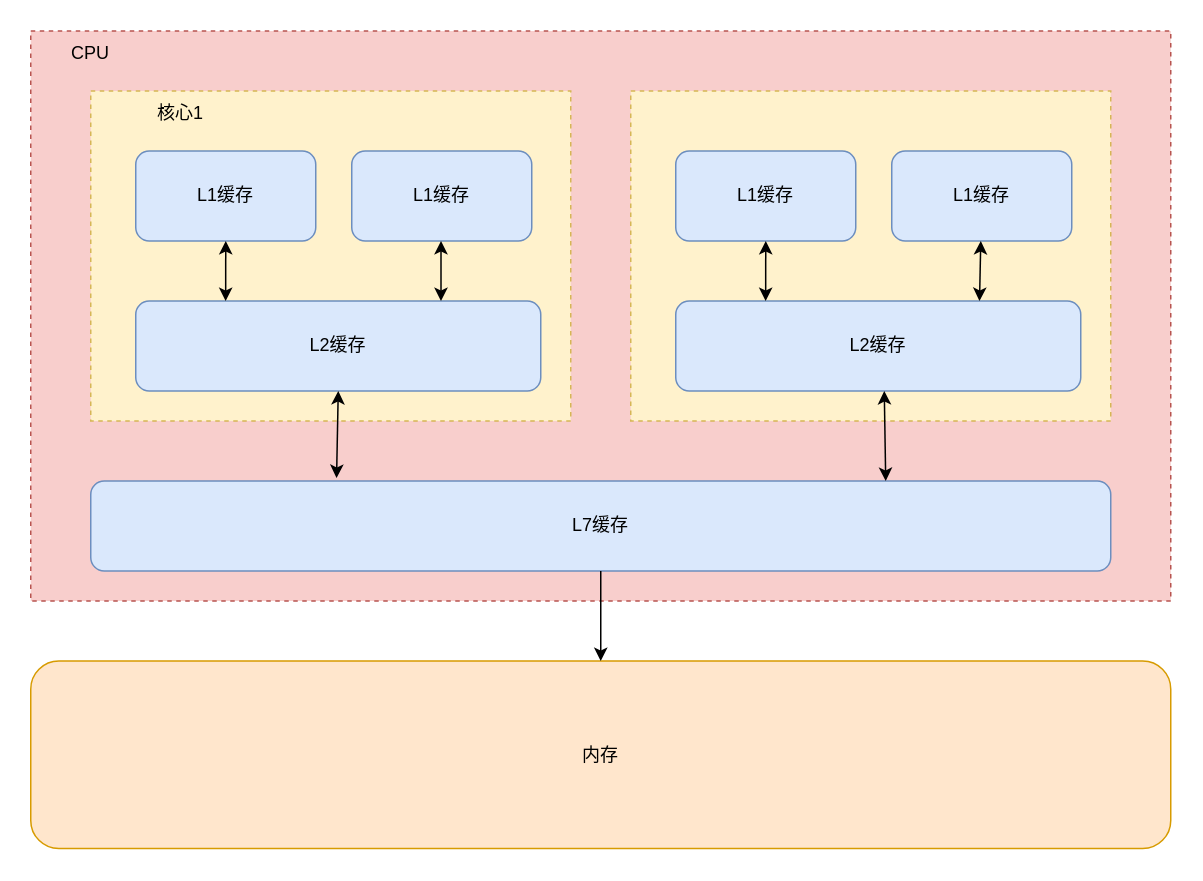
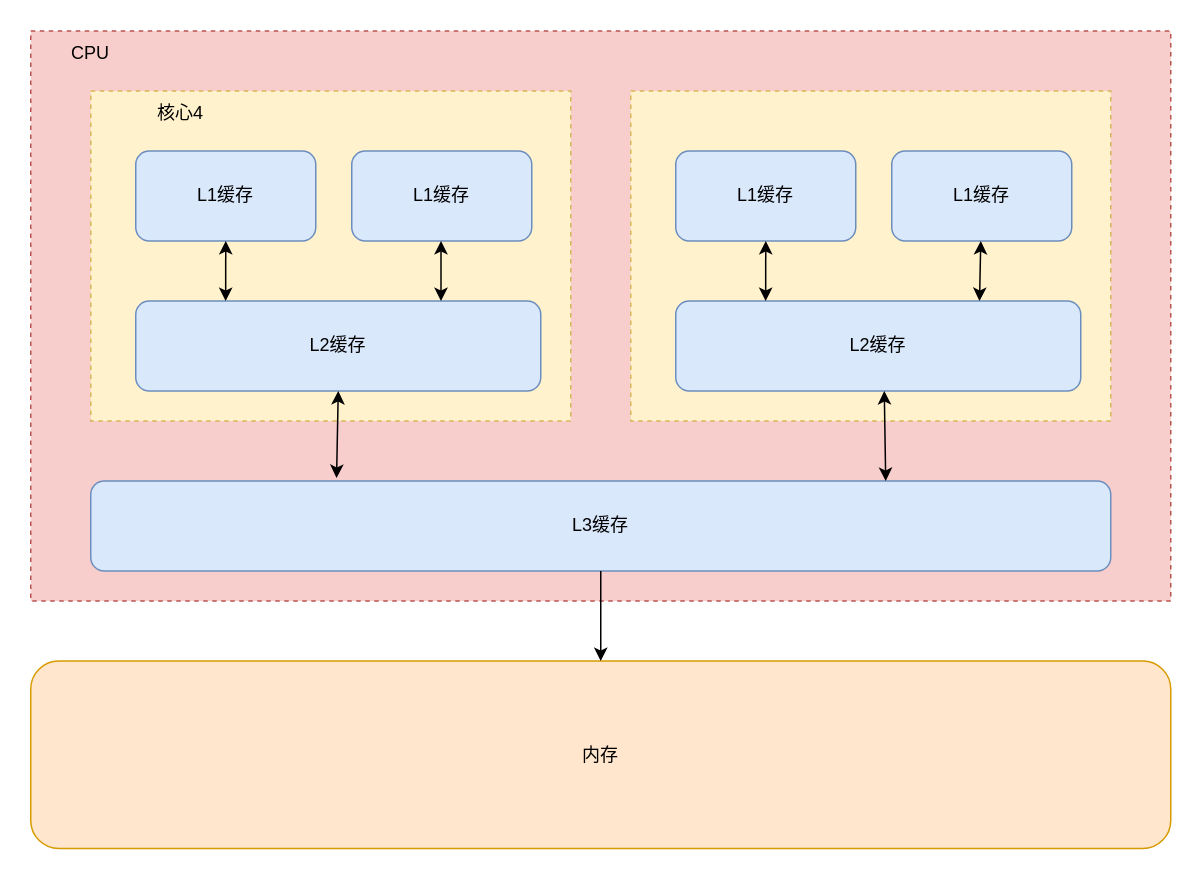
node "核心1": label "核心1" -> "核心4"
node "L7缓存": label "L7缓存" -> "L3缓存"
